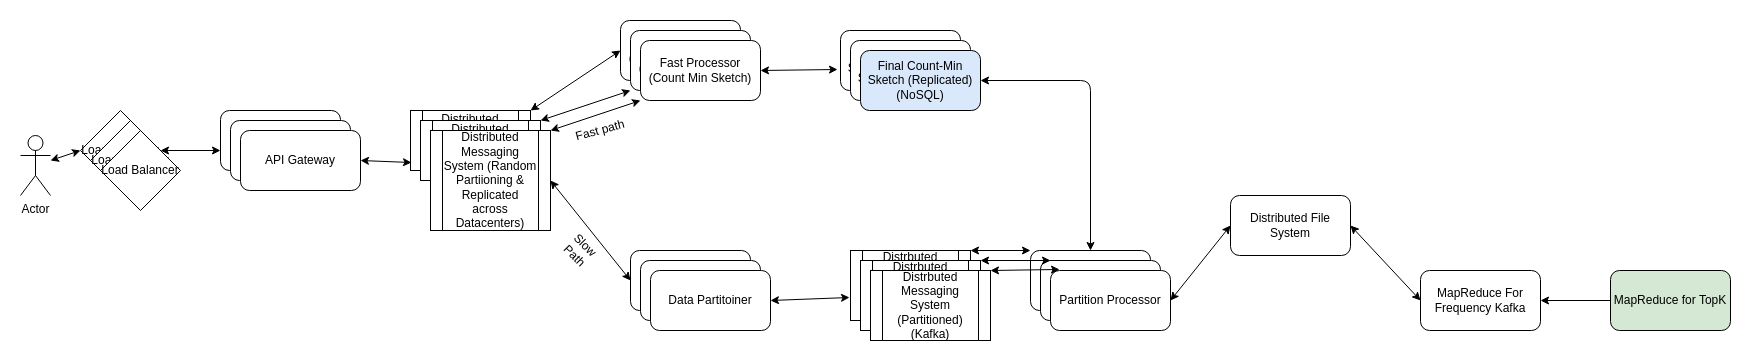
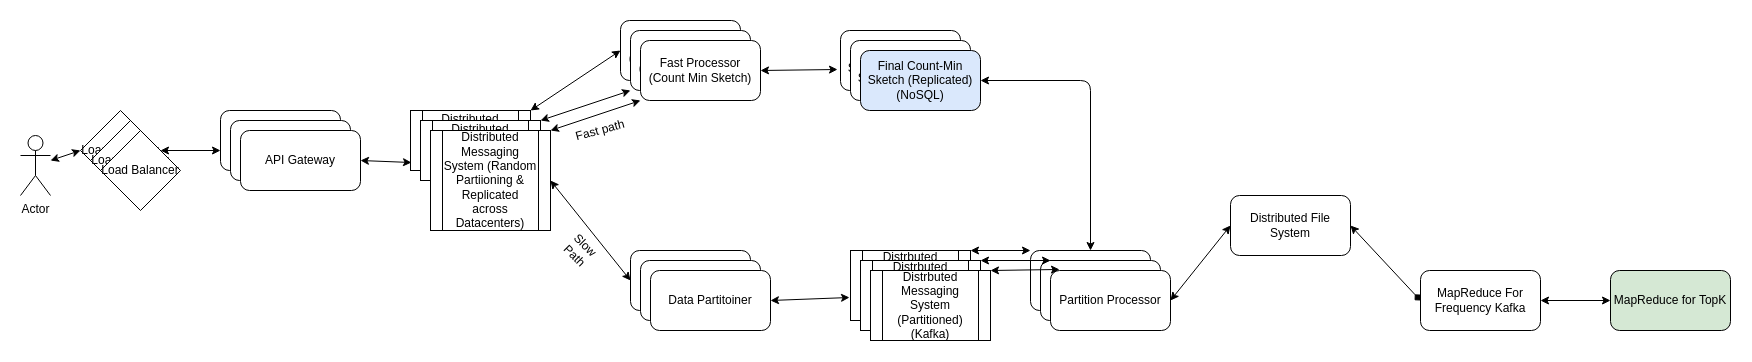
edge "Distributed File System" -- "MapReduce For Frequency Kafka": arrowhead classic -> diamond
edge "MapReduce for TopK" -> "MapReduce For Frequency Kafka": arrowhead none -> classic
